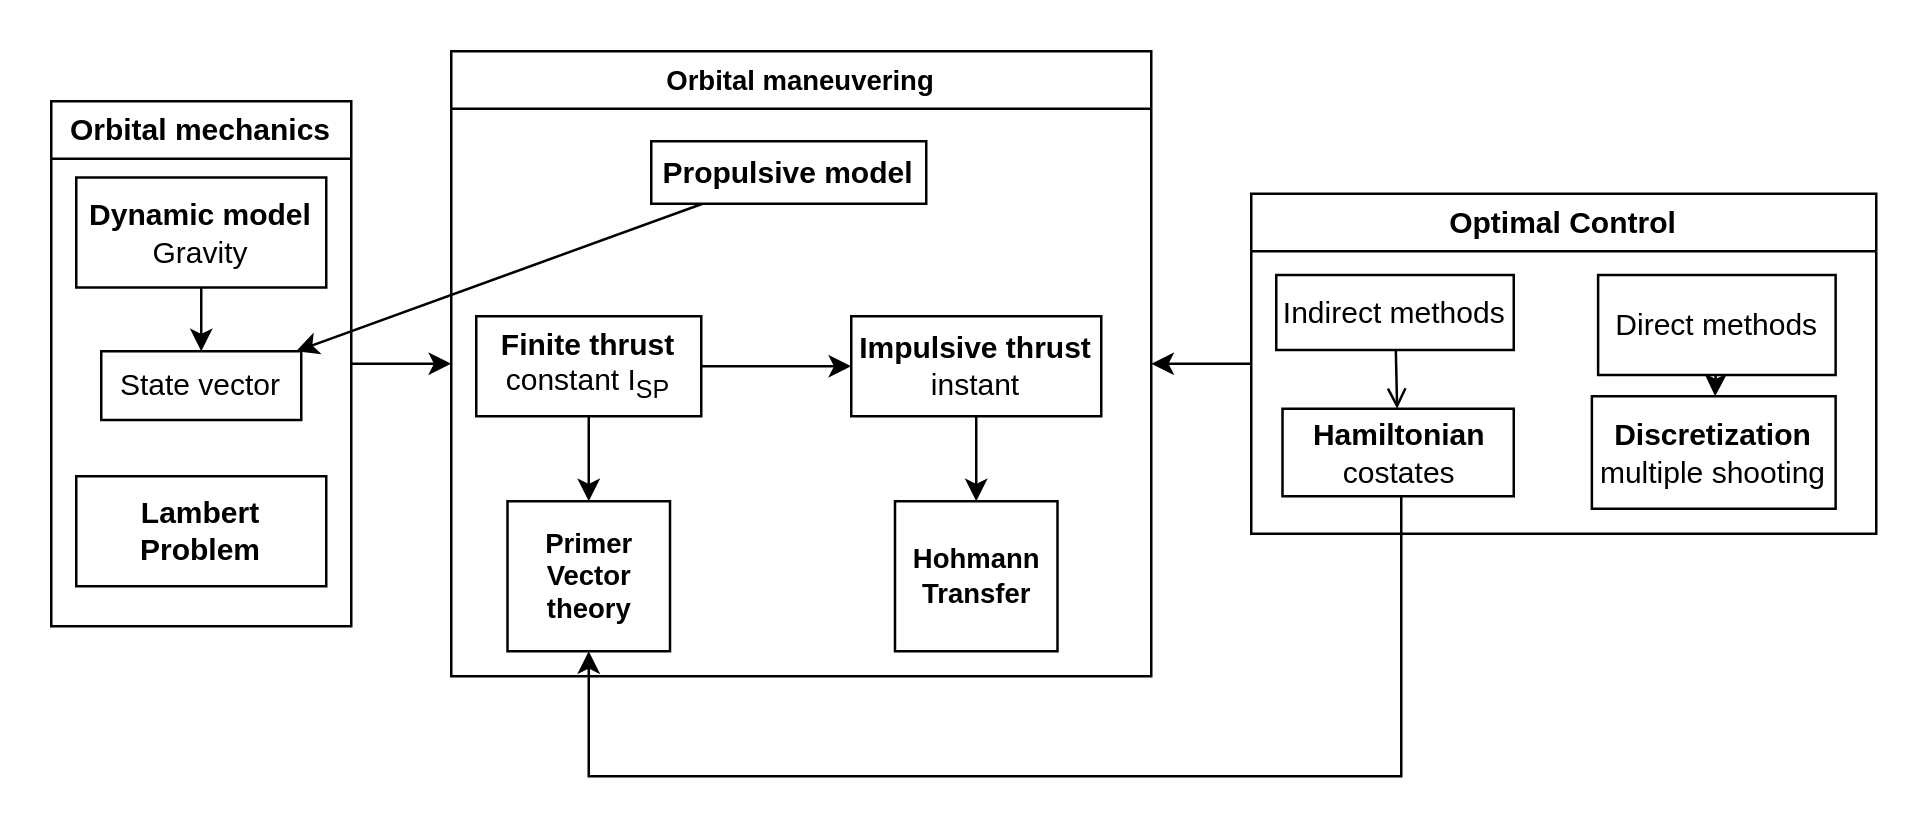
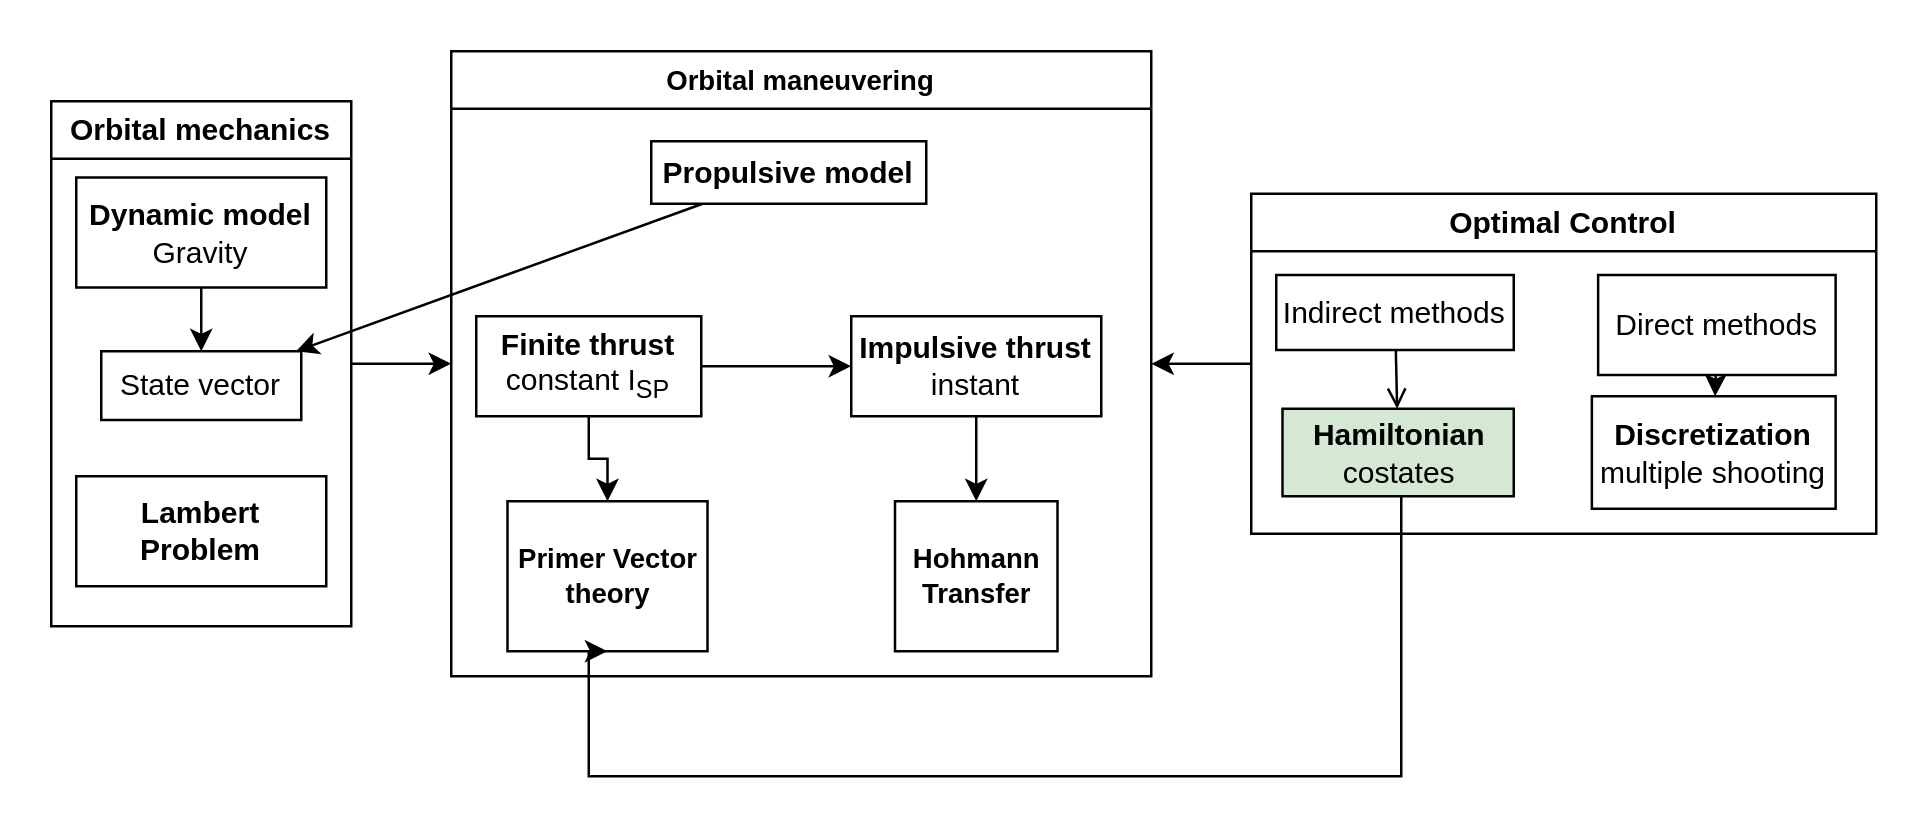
node "Hamiltonian costates": fillcolor #ffffff -> #d5e8d4
node "Primer Vector theory": size 163x150 -> 200x150
